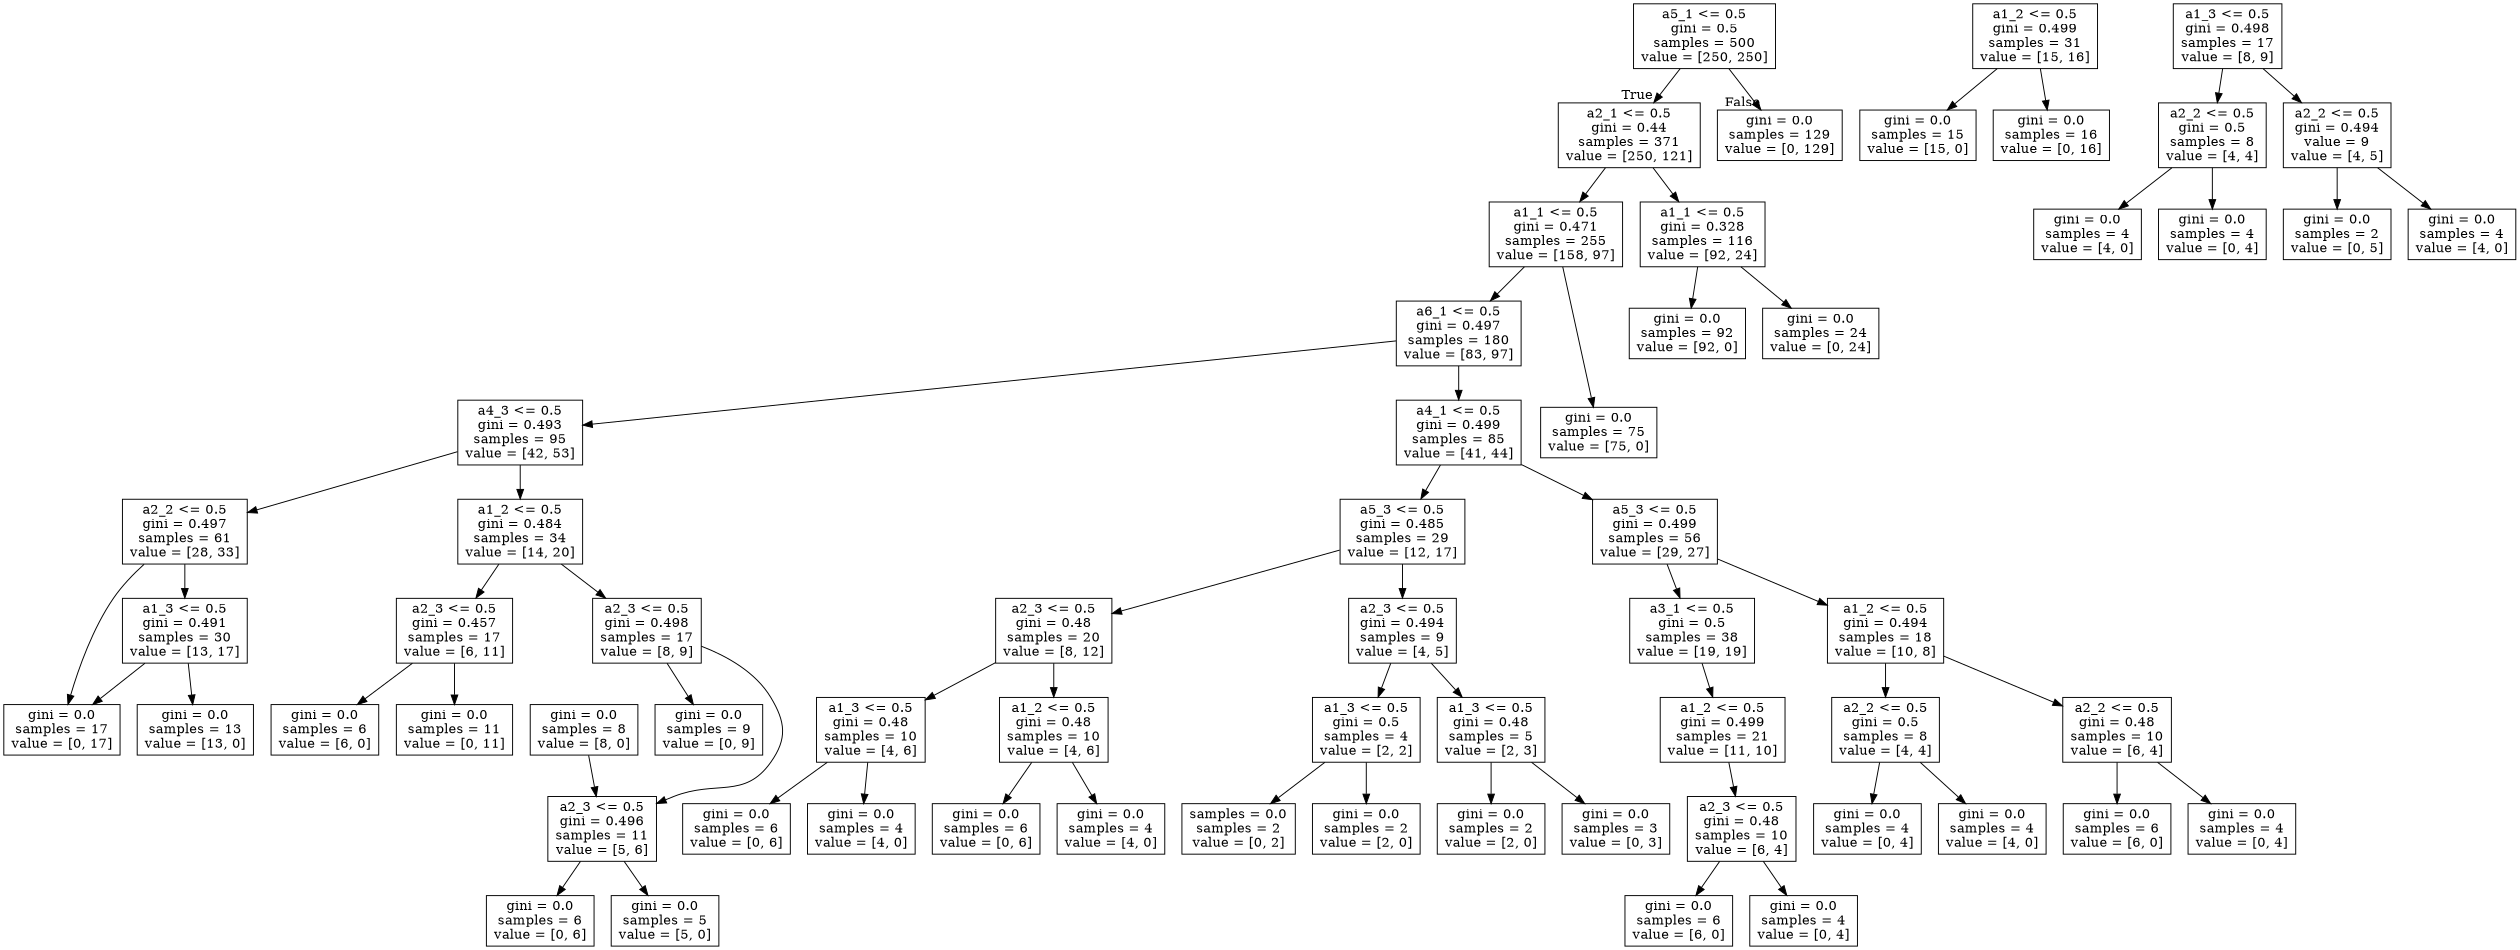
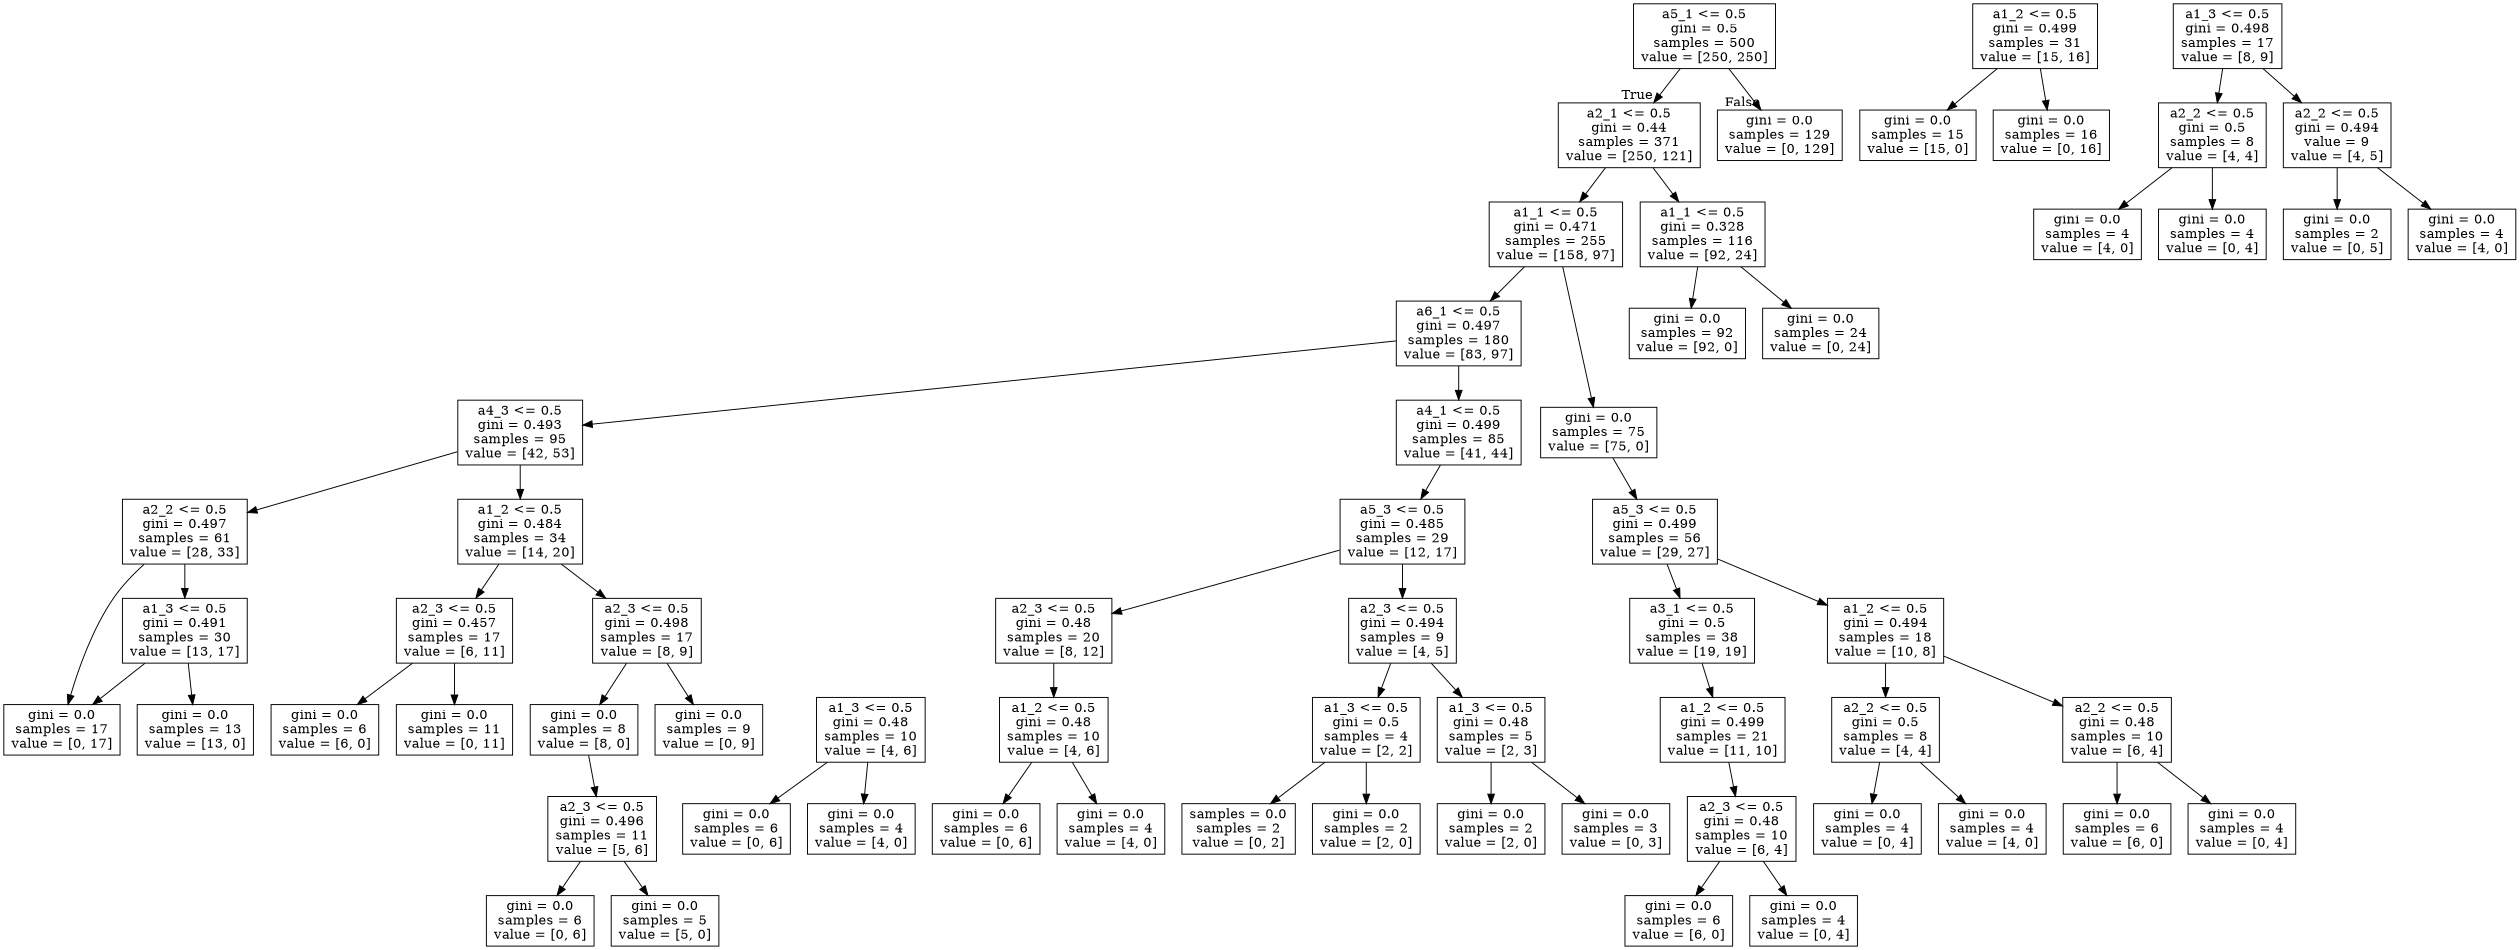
edge "a4_1 <= 0.5 gini = 0.499 samples = 85 value = [41, 44]" -> "a5_3 <= 0.5 gini = 0.499 samples = 56 value = [29, 27]": now "gini = 0.0 samples = 75 value = [75, 0]" -> "a5_3 <= 0.5 gini = 0.499 samples = 56 value = [29, 27]"
edge "a2_3 <= 0.5 gini = 0.48 samples = 20 value = [8, 12]" -> "a1_3 <= 0.5 gini = 0.48 samples = 10 value = [4, 6]": removed
edge "a2_3 <= 0.5 gini = 0.498 samples = 17 value = [8, 9]" -> "a2_3 <= 0.5 gini = 0.496 samples = 11 value = [5, 6]": now "a2_3 <= 0.5 gini = 0.498 samples = 17 value = [8, 9]" -> "gini = 0.0 samples = 8 value = [8, 0]"
